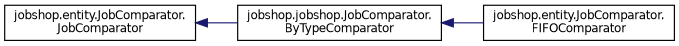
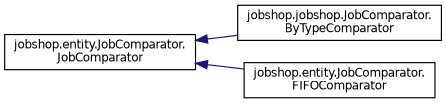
edge "jobshop.entity.JobComparator. FIFOComparator" -> "jobshop.jobshop.JobComparator. ByTypeComparator": now "jobshop.entity.JobComparator. FIFOComparator" -> "jobshop.entity.JobComparator. JobComparator"
